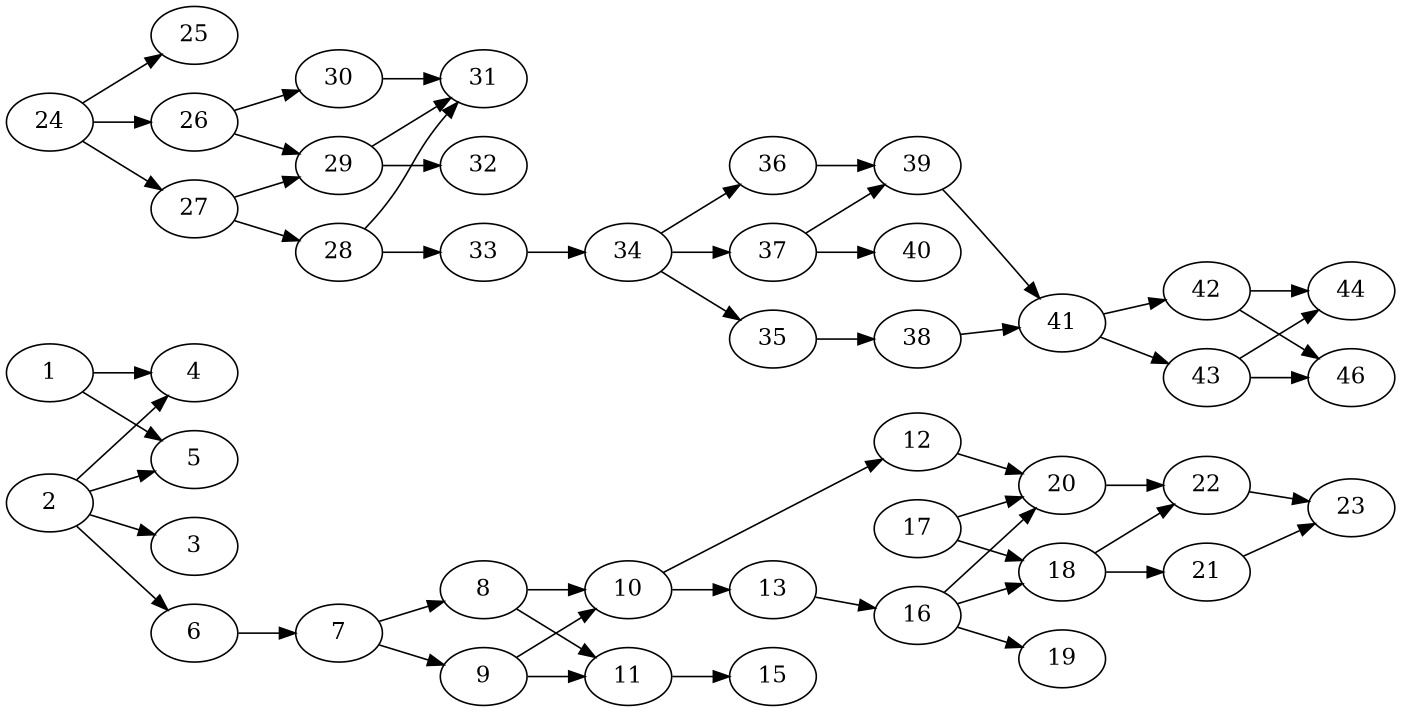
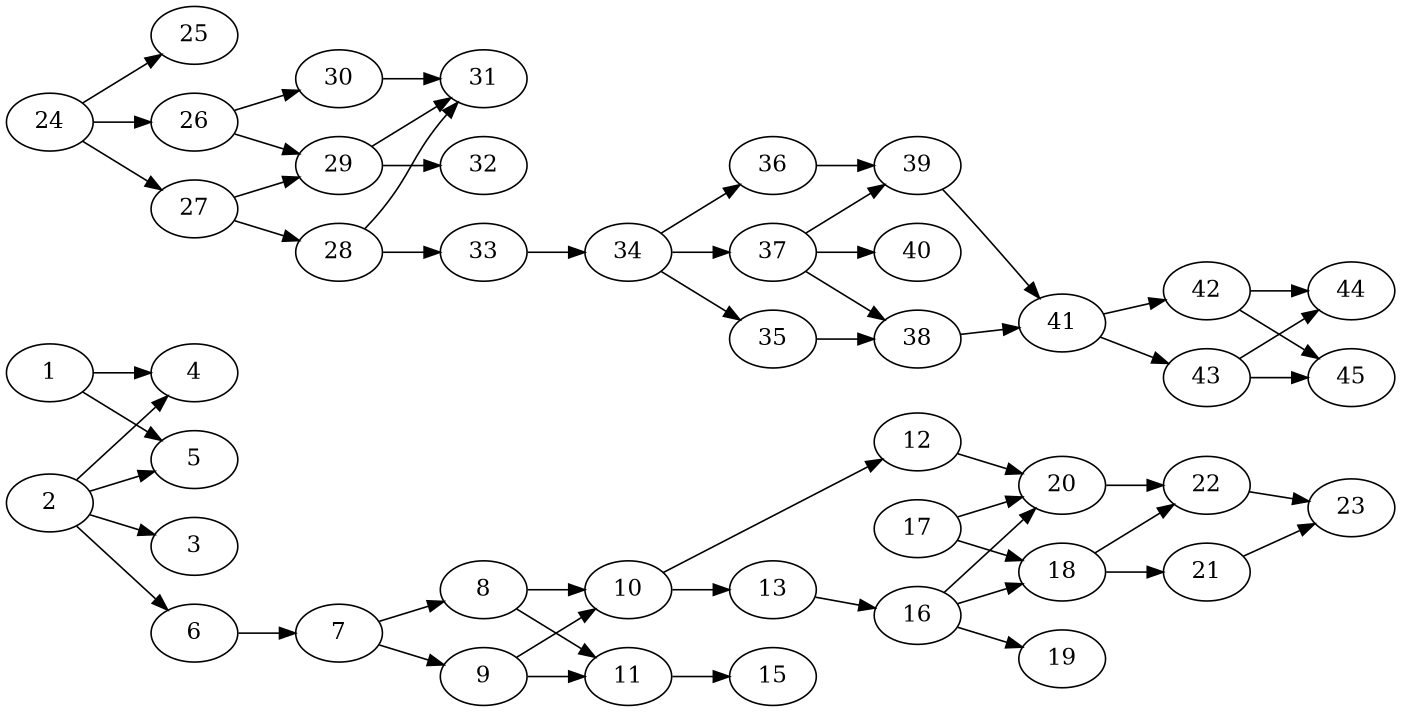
edge "37" -> "38": added
node "46": label "46" -> "45"
